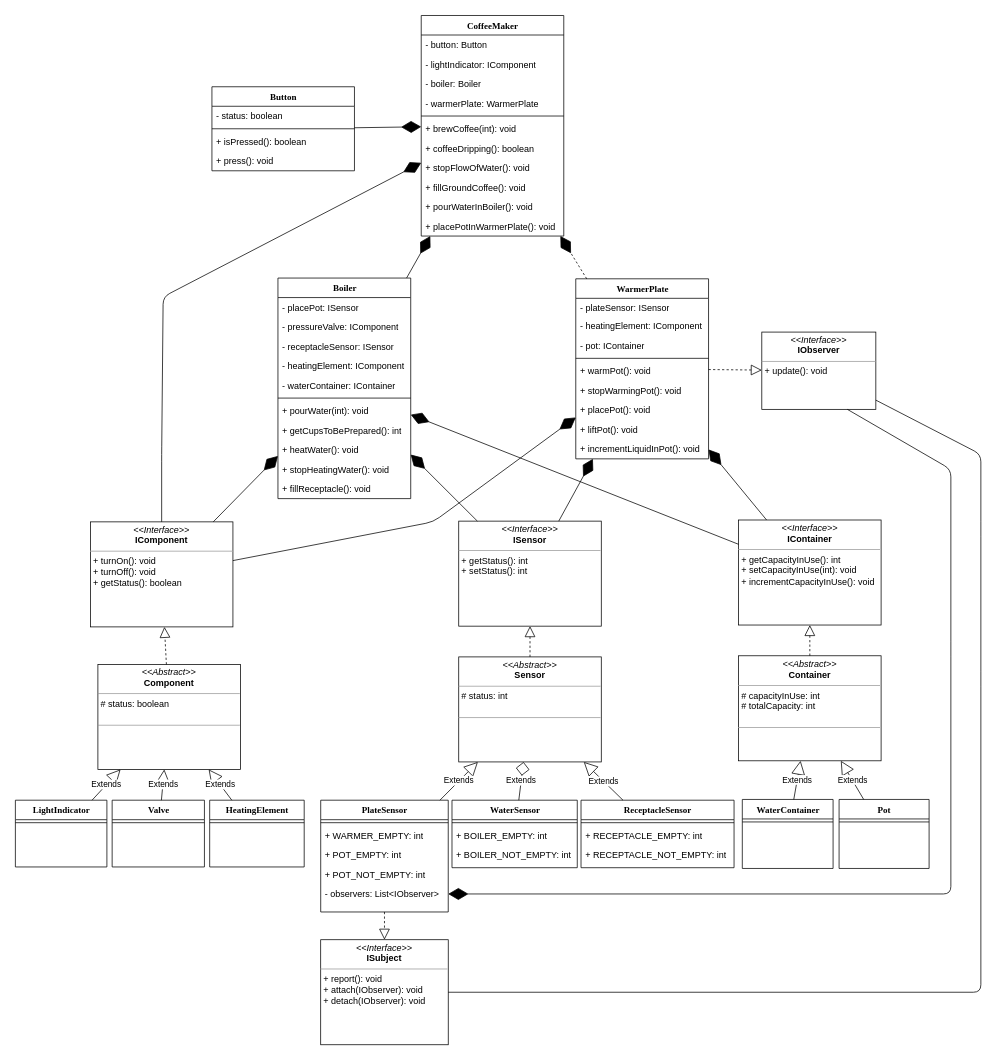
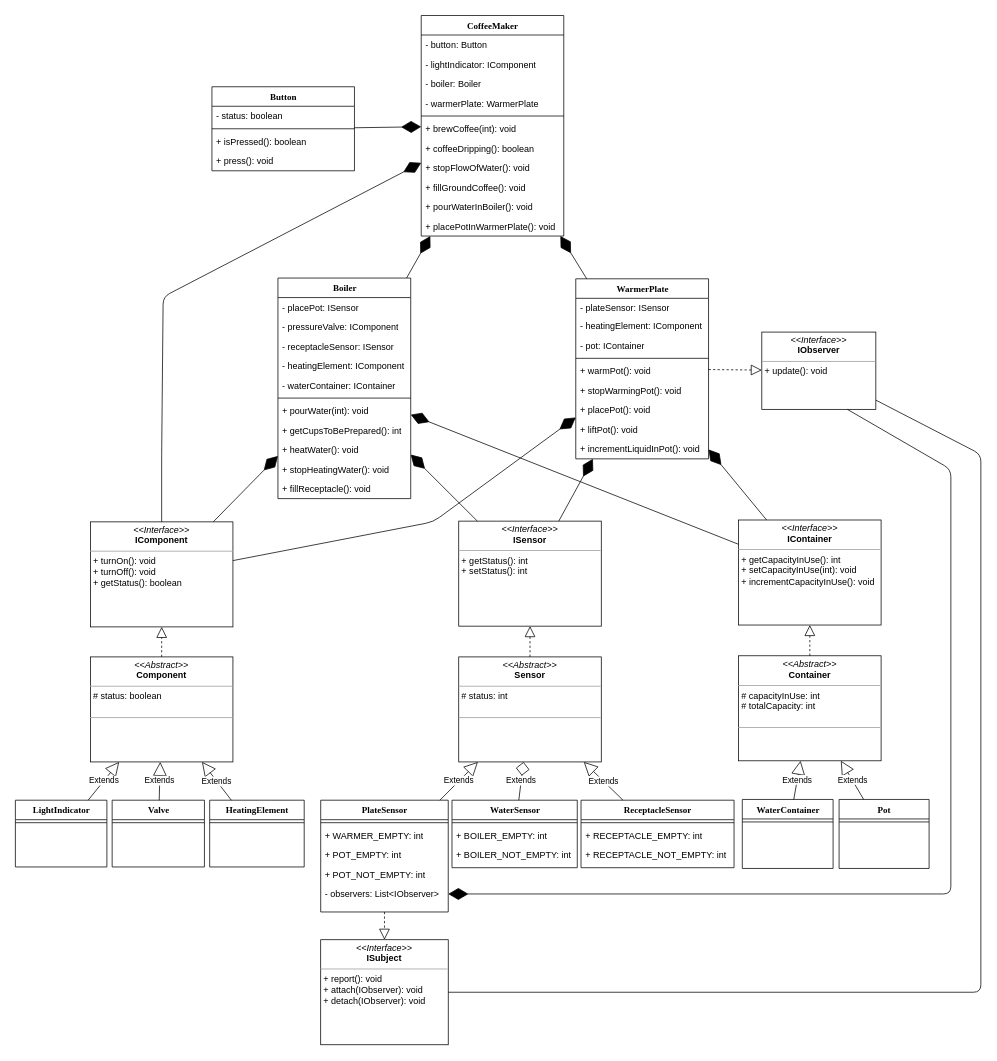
edge "WarmerPlate" -> "CoffeeMaker": style dashed -> solid
node "<<Abstract>> Component # status: boolean": moved (169, 717) -> (162, 709)
